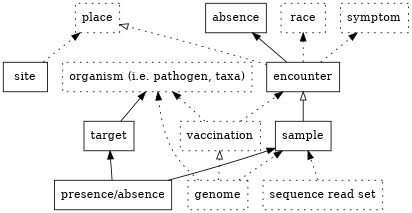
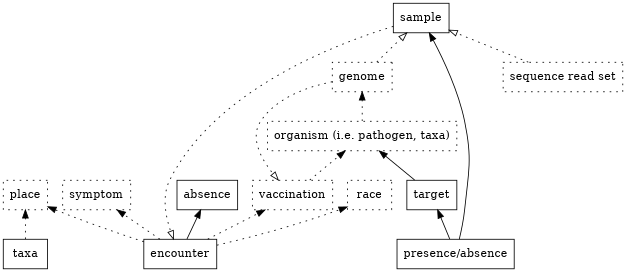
edge "encounter" -> "place": arrowhead empty -> normal
node "site": label "site" -> "taxa"
edge "vaccination" -> "encounter": reversed
edge "sample" -> "encounter": style solid -> dotted
edge "genome" -> "organism (i.e. pathogen, taxa)": reversed
edge "genome" -> "sample": arrowhead normal -> empty
edge "sequence read set" -> "sample": arrowhead normal -> empty
